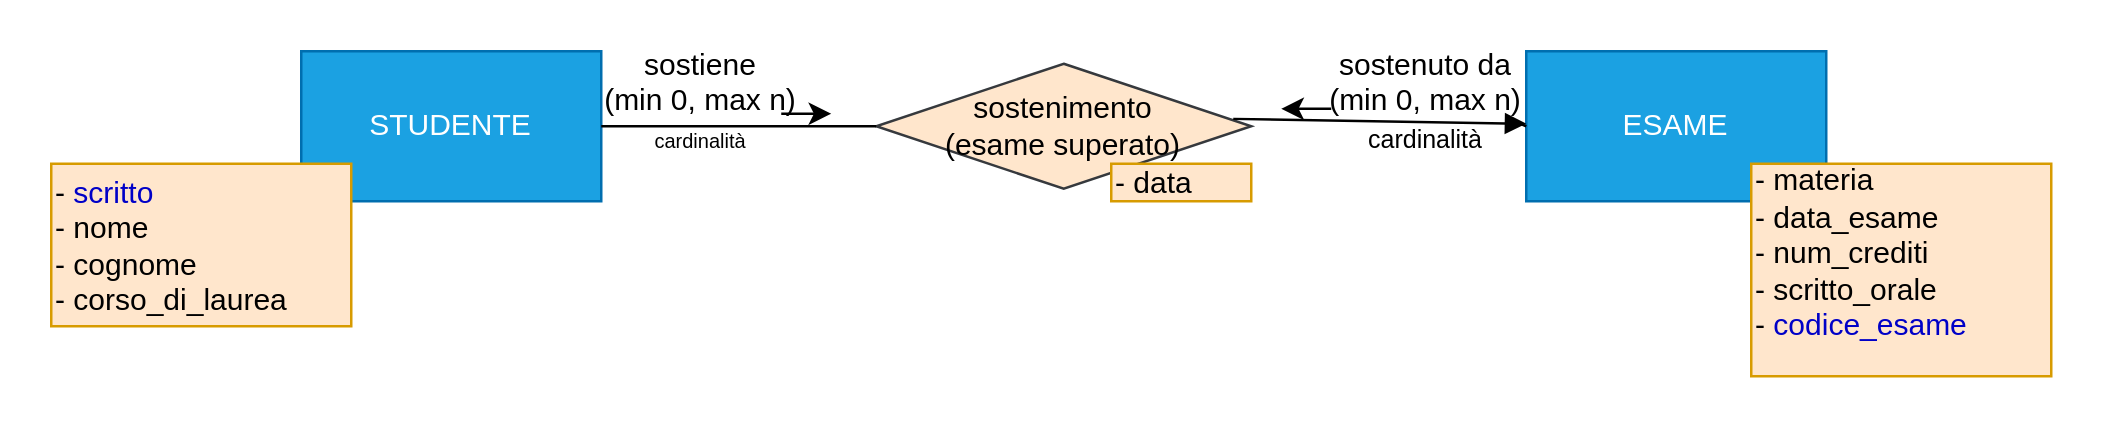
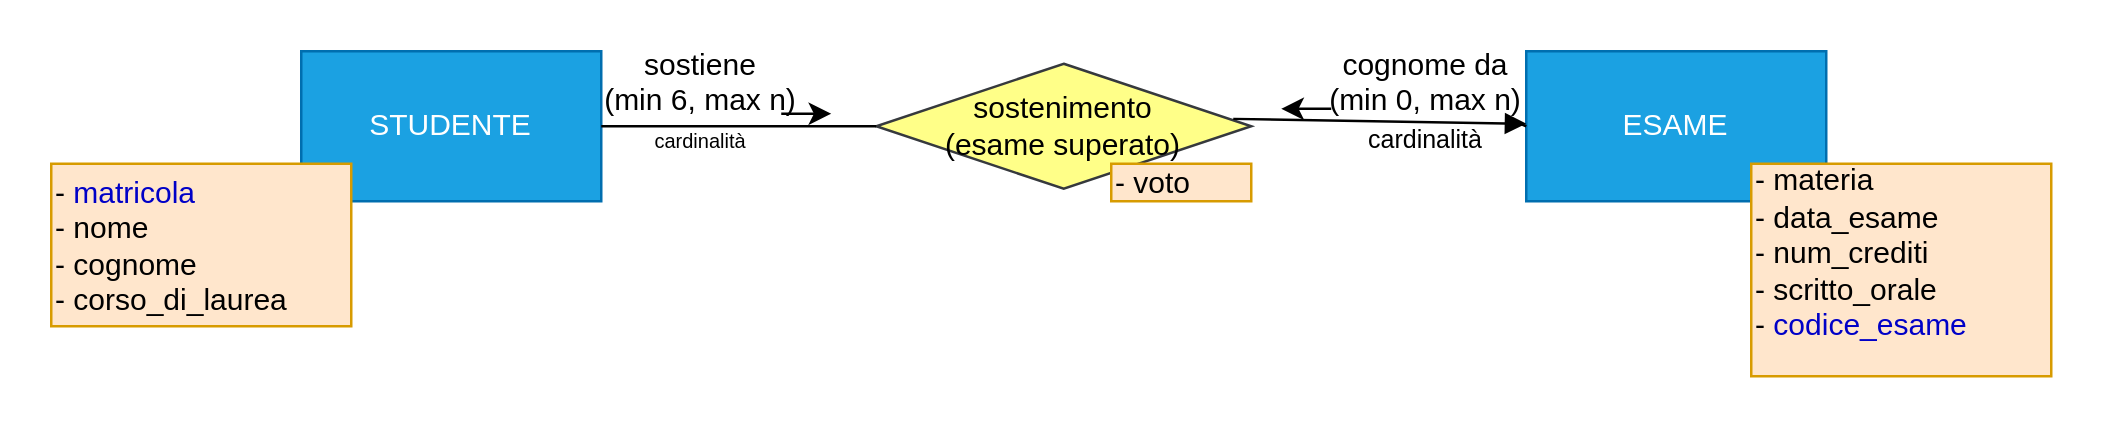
node "sostiene (min 0, max n) cardinalità": label "sostiene (min 0, max n) cardinalità" -> "sostiene (min 6, max n) cardinalità"
node "sostenuto da (min 0, max n) cardinalità": label "sostenuto da (min 0, max n) cardinalità" -> "cognome da (min 0, max n) cardinalità"
node "sostenimento (esame superato)": fillcolor #ffe6cc -> #ffff88
node "- data": label "- data" -> "- voto"
node "- scritto - nome - cognome - corso_di_laurea": label "- scritto - nome - cognome - corso_di_laurea" -> "- matricola - nome - cognome - corso_di_laurea"
